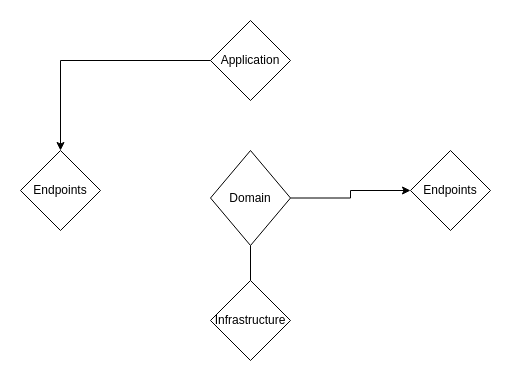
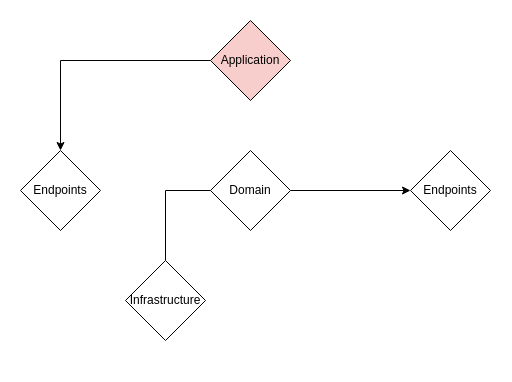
node "Application": fillcolor #ffffff -> #f8cecc
node "Domain": size 80x95 -> 80x80
node "Infrastructure": moved (251, 321) -> (166, 301)
